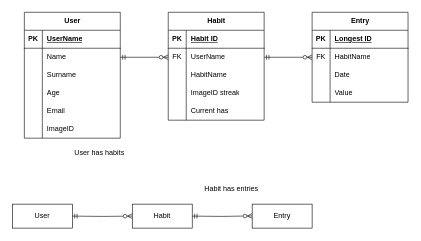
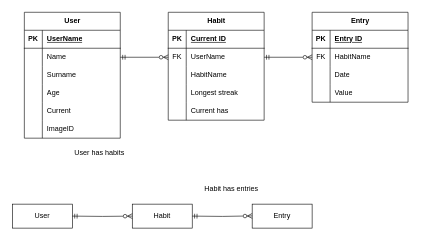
node "Habit ID": label "Habit ID" -> "Current ID"
node "Longest ID": label "Longest ID" -> "Entry ID"
node "ImageID streak": label "ImageID streak" -> "Longest streak"
node "Email": label "Email" -> "Current"
